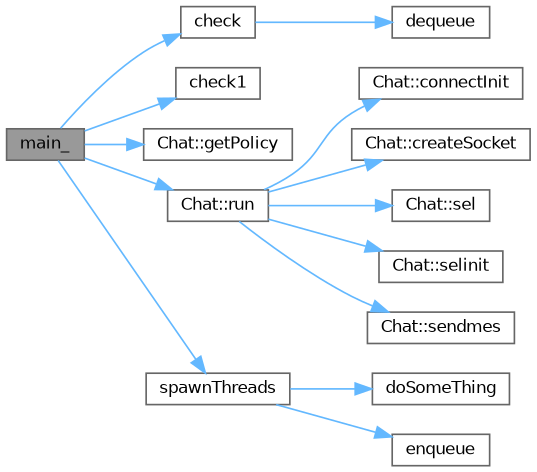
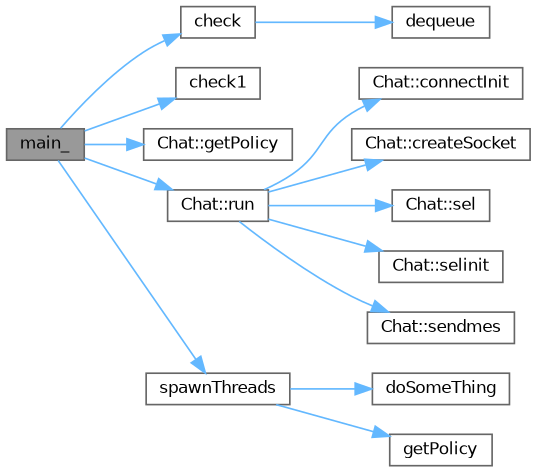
node "enqueue": label "enqueue" -> "getPolicy"
